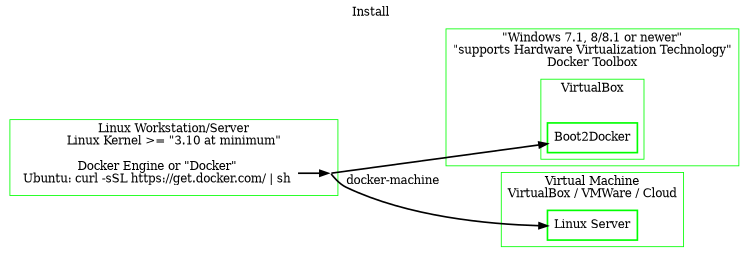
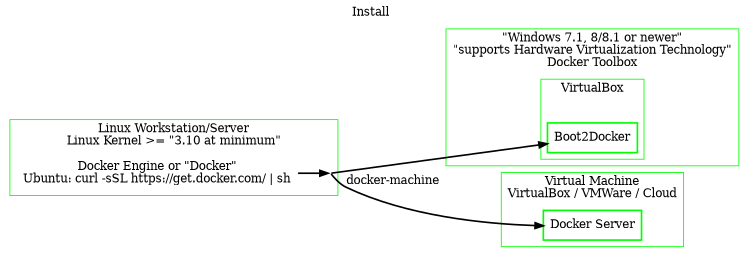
node "Linux Server": label "Linux Server" -> "Docker Server"
